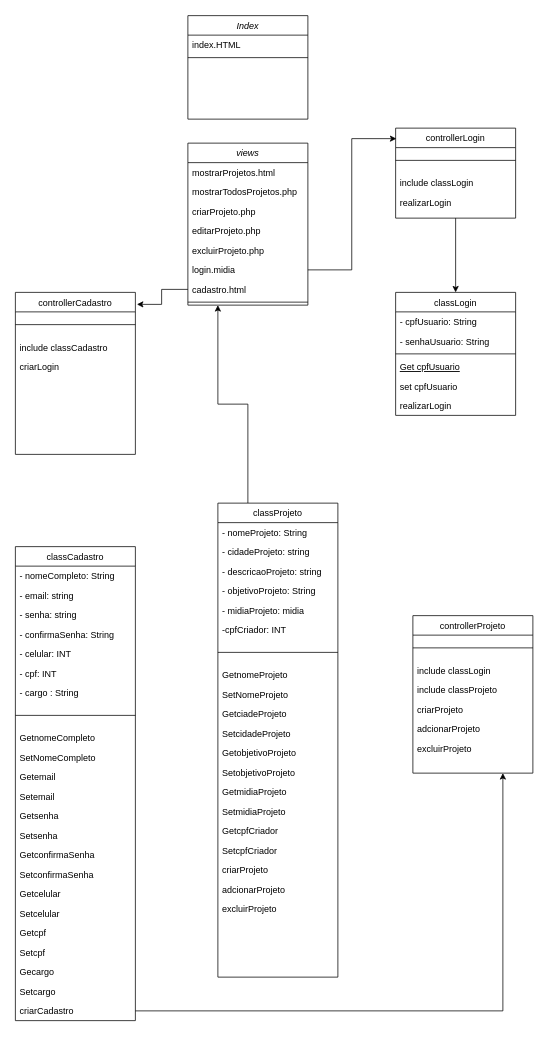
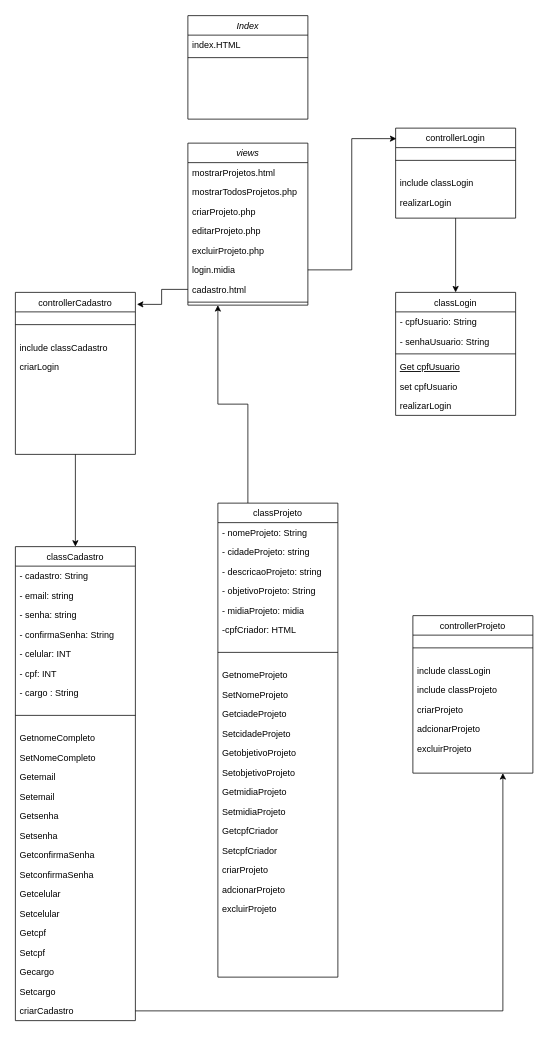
edge "controllerCadastro" -> "classCadastro": added
node "- nomeCompleto: String": label "- nomeCompleto: String" -> "- cadastro: String"
node "-cpfCriador: INT": label "-cpfCriador: INT" -> "-cpfCriador: HTML"
